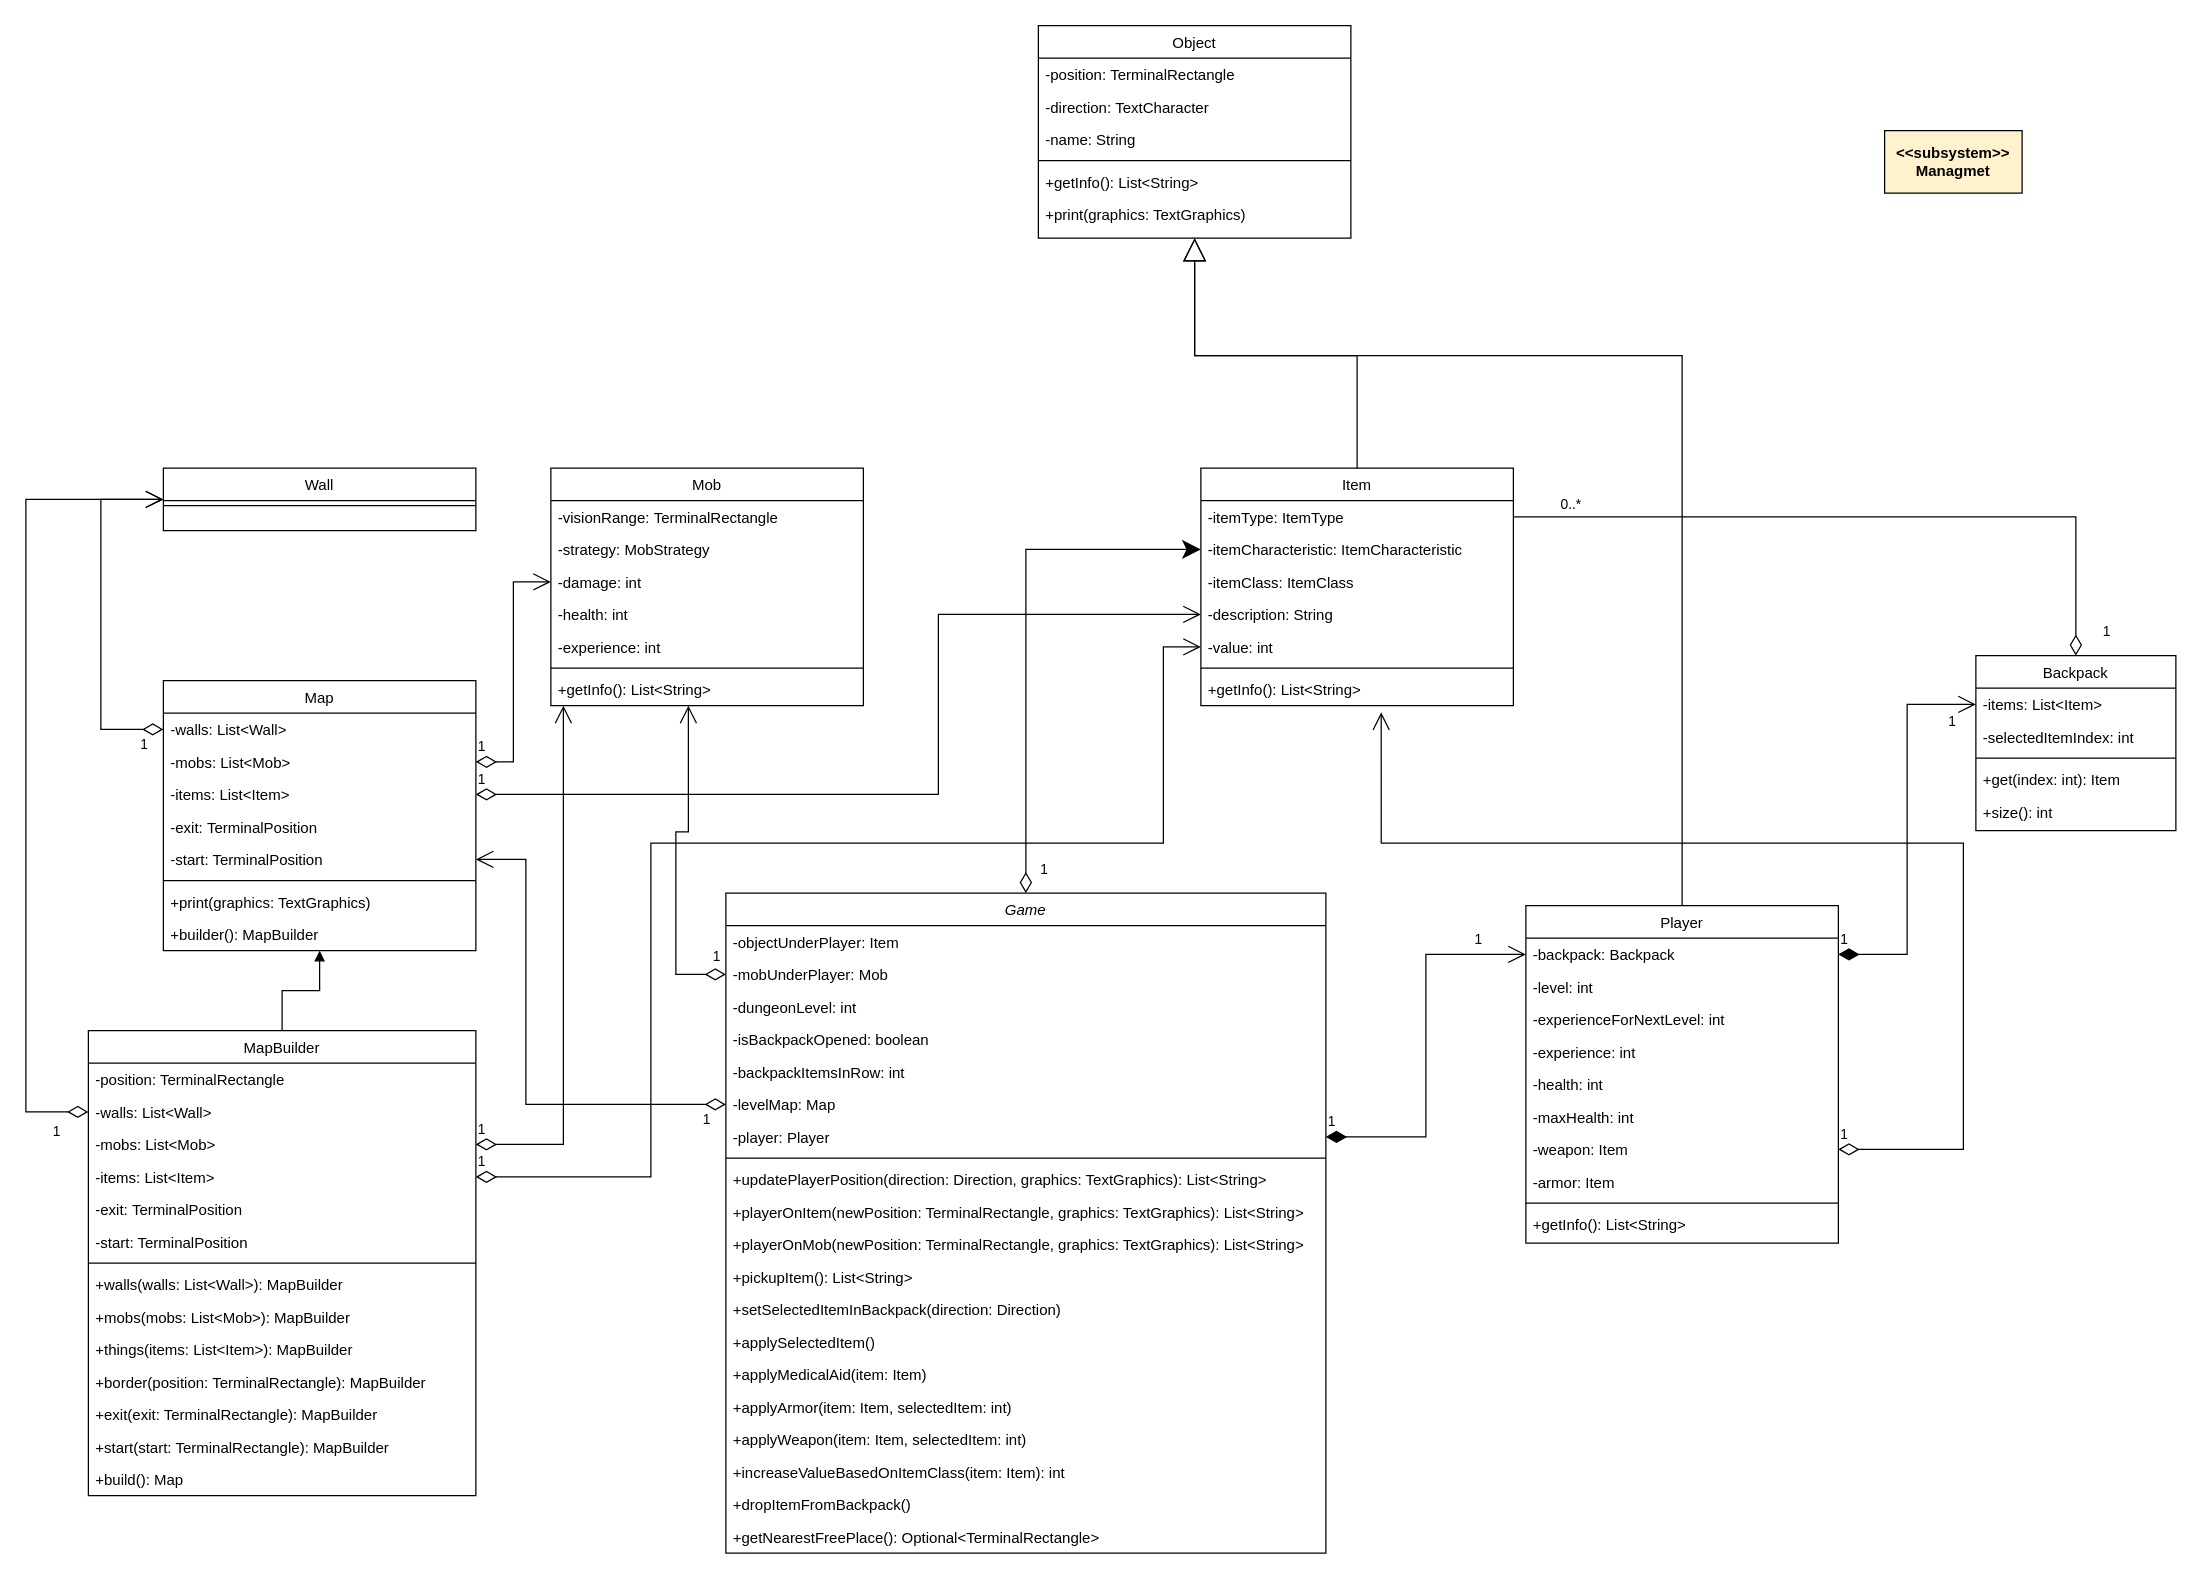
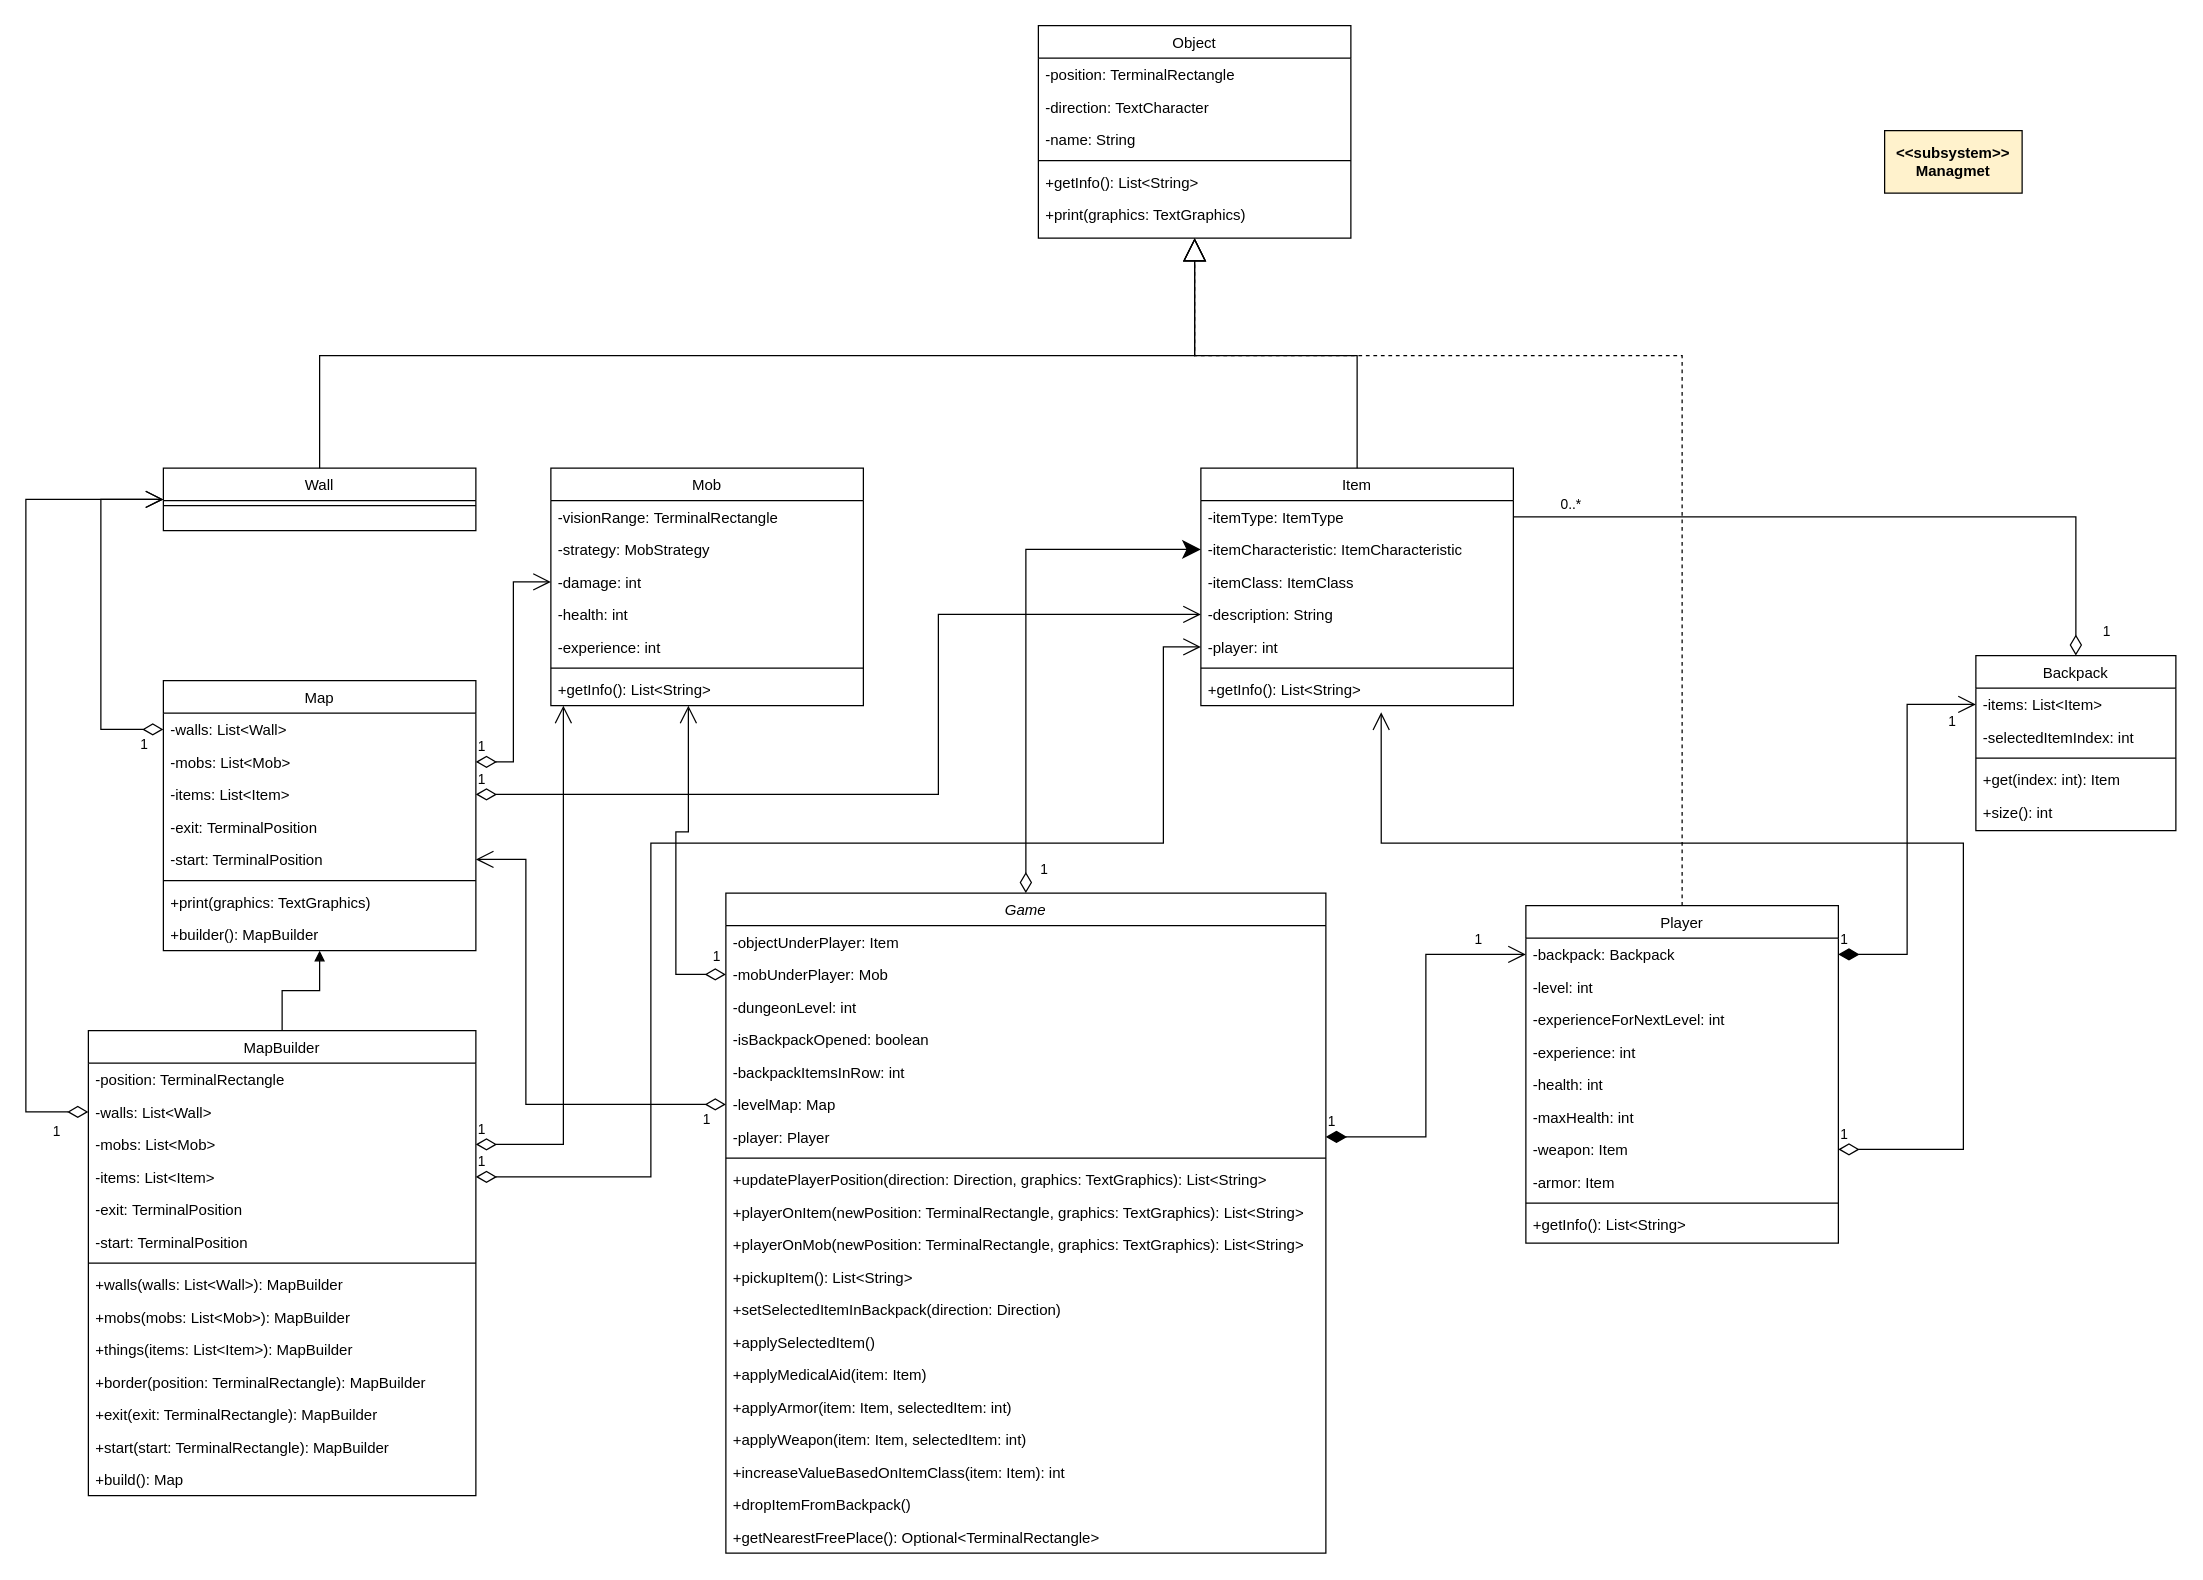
edge "Wall" -> "Object": added
edge "Player" -> "Object": style solid -> dashed
node "-value: int": label "-value: int" -> "-player: int"
